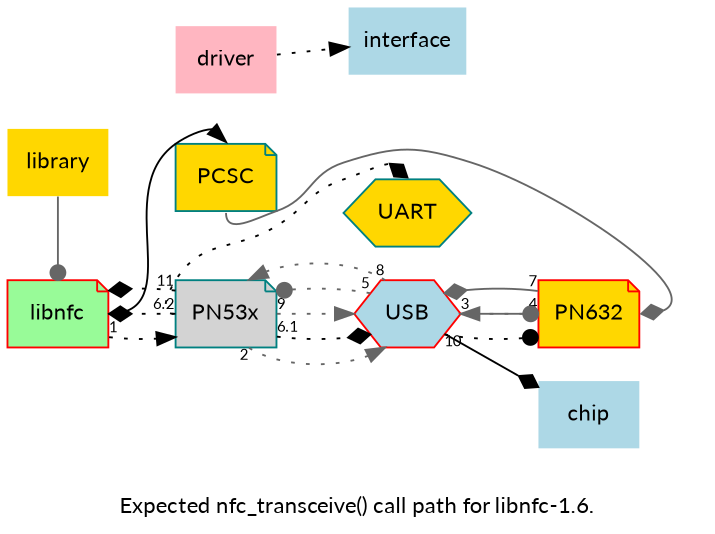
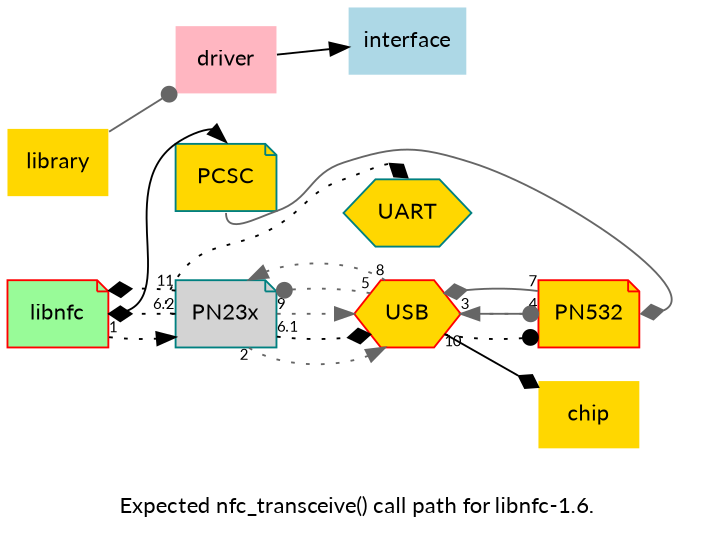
edge "driver" -> "interface": style dotted -> solid
edge "library" -> "libnfc": now "library" -> "driver"
node "PN53x": label "PN53x" -> "PN23x"
node "USB": fillcolor lightblue -> gold
node "PN632": label "PN632" -> "PN532"
node "chip": fillcolor lightblue -> gold
